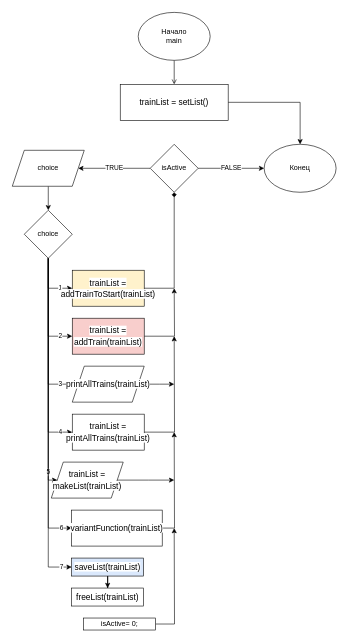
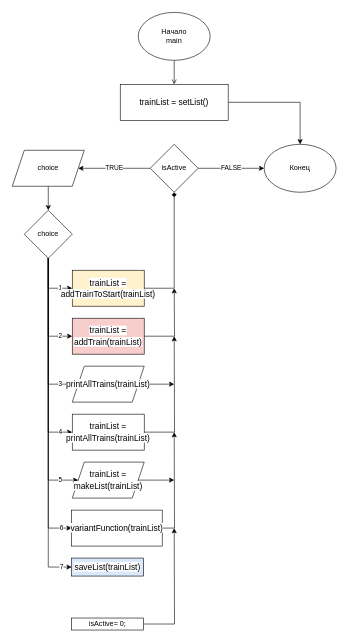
node "trainList = makeList(trainList)": moved (87, 480) -> (108, 480)
edge "saveList(trainList)" -> "freeList(trainList)": removed
node "freeList(trainList)": removed
node "isActive= 0;": moved (120, 624) -> (108, 624)
